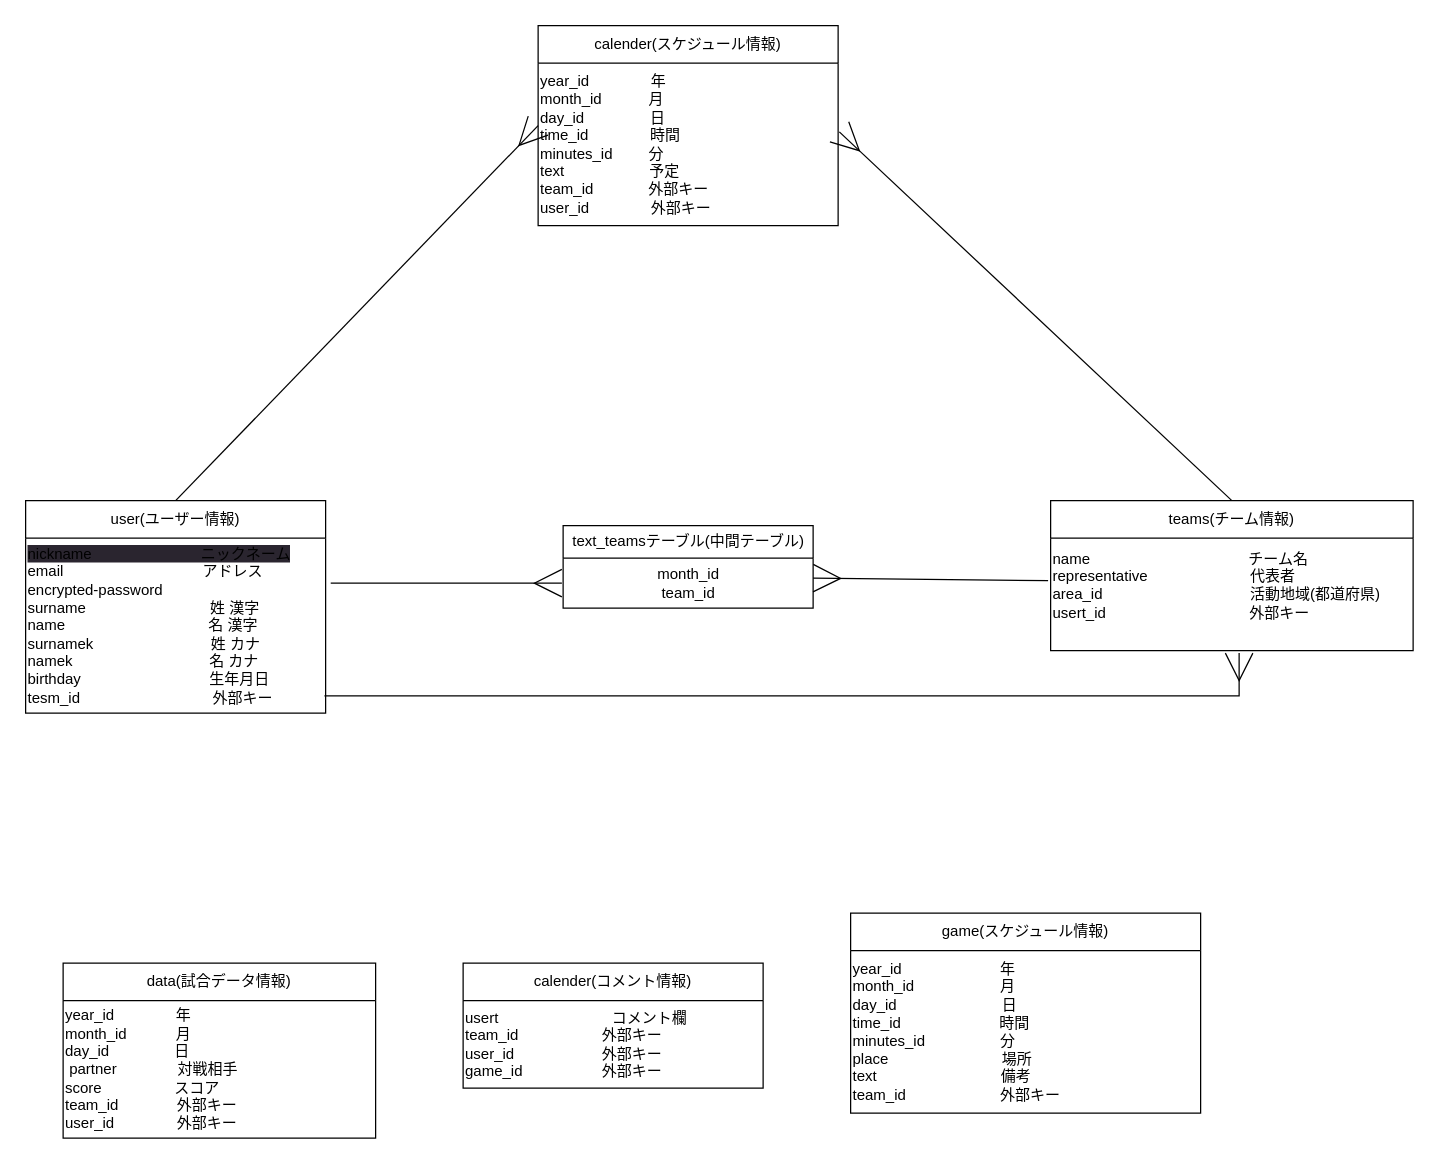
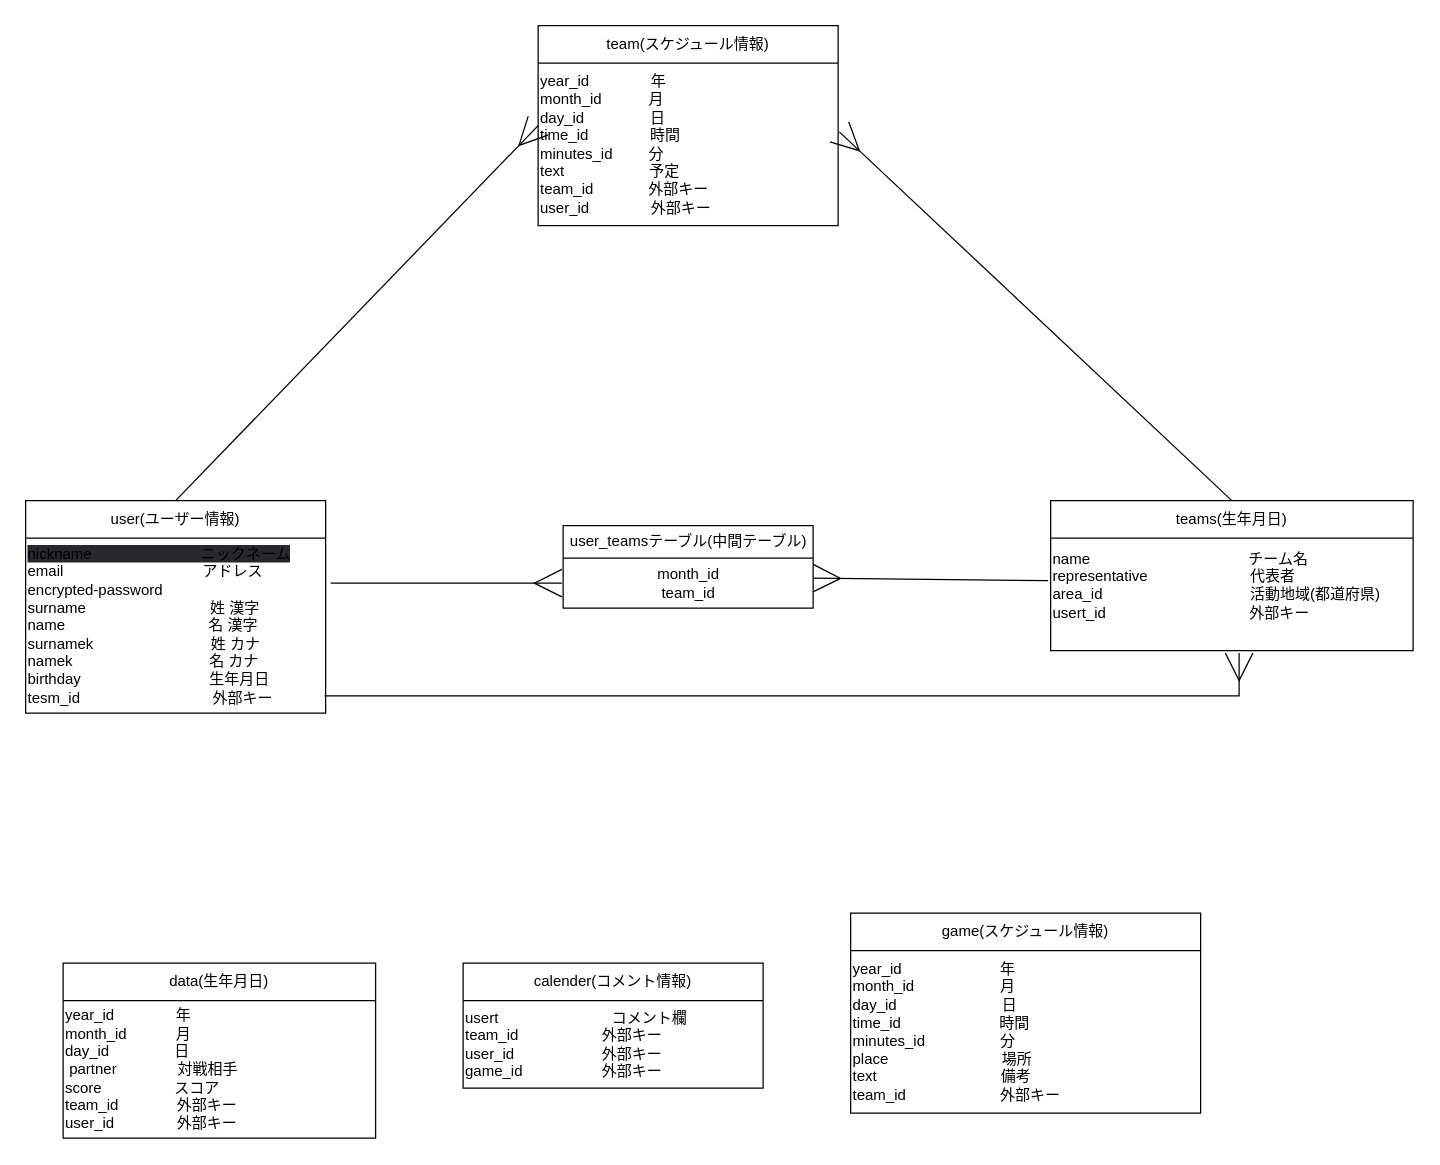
node "calender(スケジュール情報)": label "calender(スケジュール情報)" -> "team(スケジュール情報)"
node "teams(チーム情報)": label "teams(チーム情報)" -> "teams(生年月日)"
node "text_teamsテーブル(中間テーブル)": label "text_teamsテーブル(中間テーブル)" -> "user_teamsテーブル(中間テーブル)"
node "data(試合データ情報)": label "data(試合データ情報)" -> "data(生年月日)"
